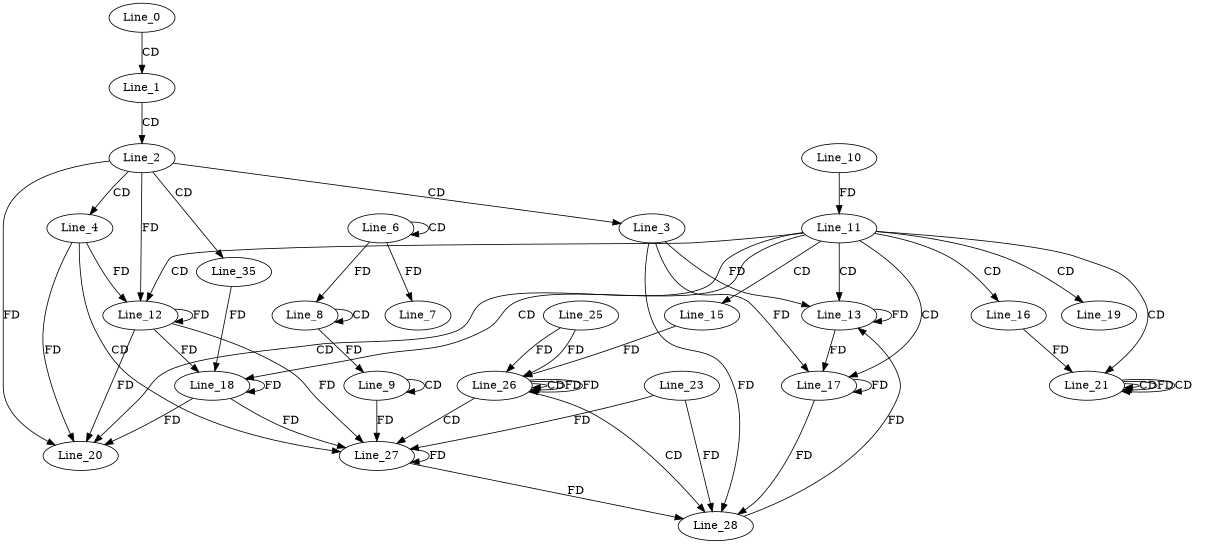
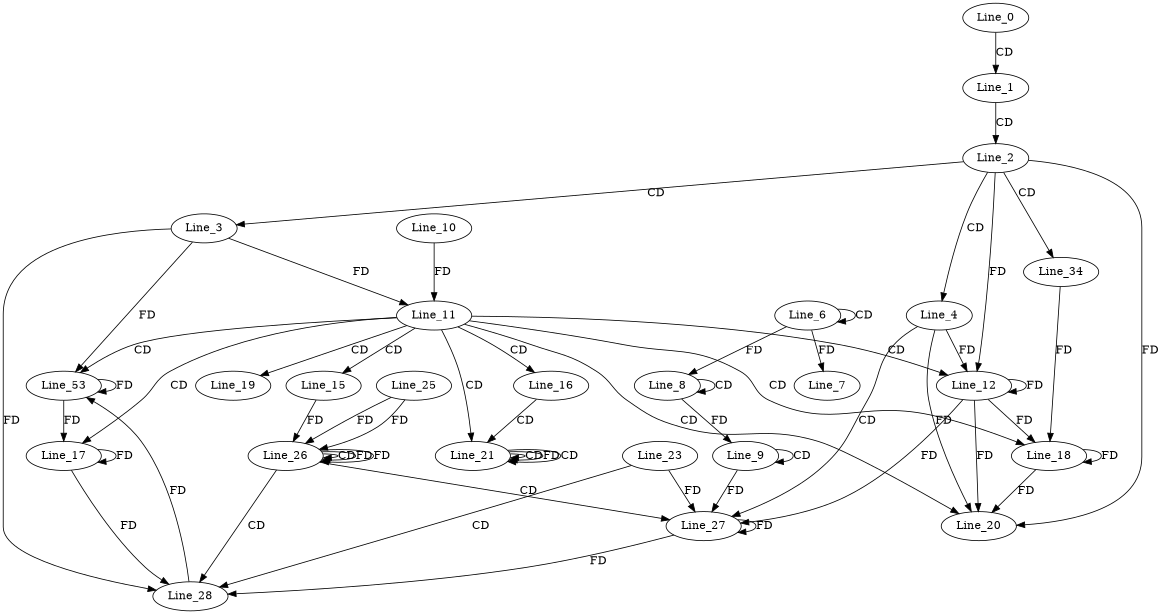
node "Line_35": label "Line_35" -> "Line_34"
edge "Line_3" -> "Line_17": now "Line_3" -> "Line_11"
node "Line_13": label "Line_13" -> "Line_53"
edge "Line_16" -> "Line_21": label "FD" -> "CD"
edge "Line_18" -> "Line_27": removed, label "FD"
edge "Line_23" -> "Line_28": label "FD" -> "CD"
